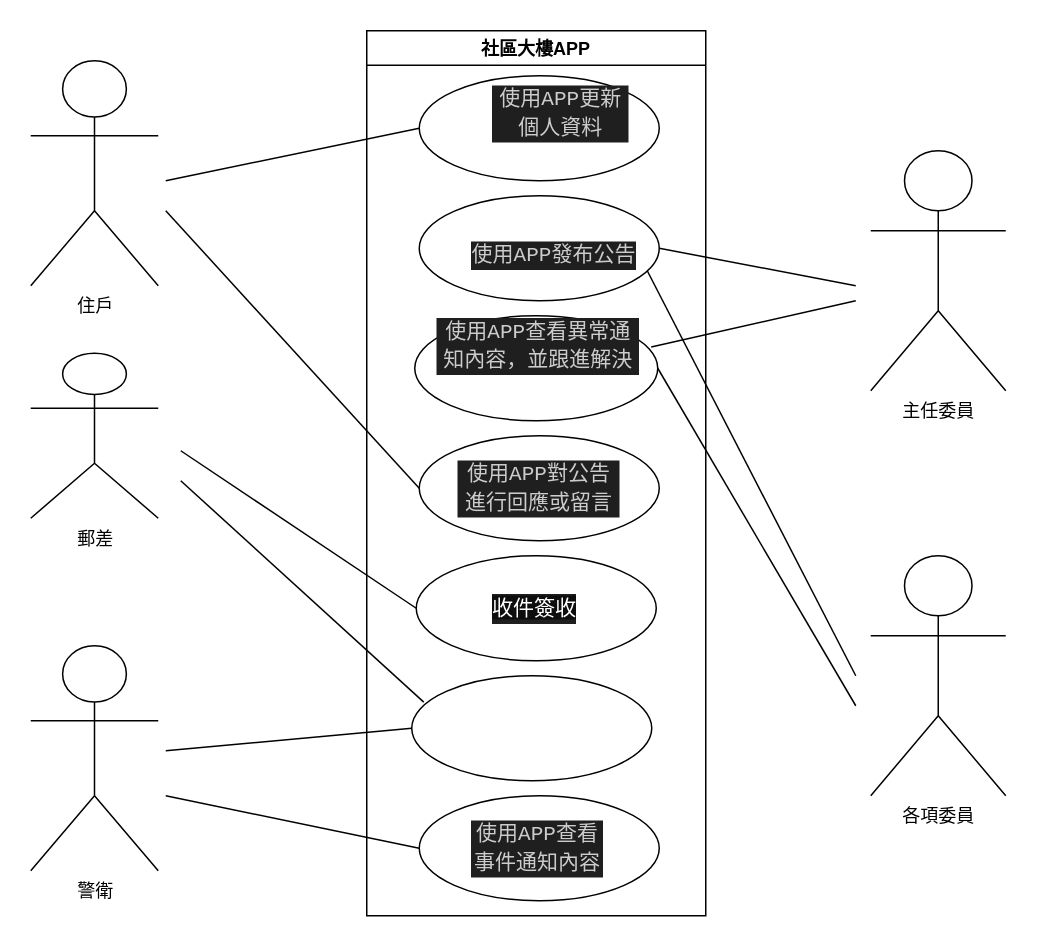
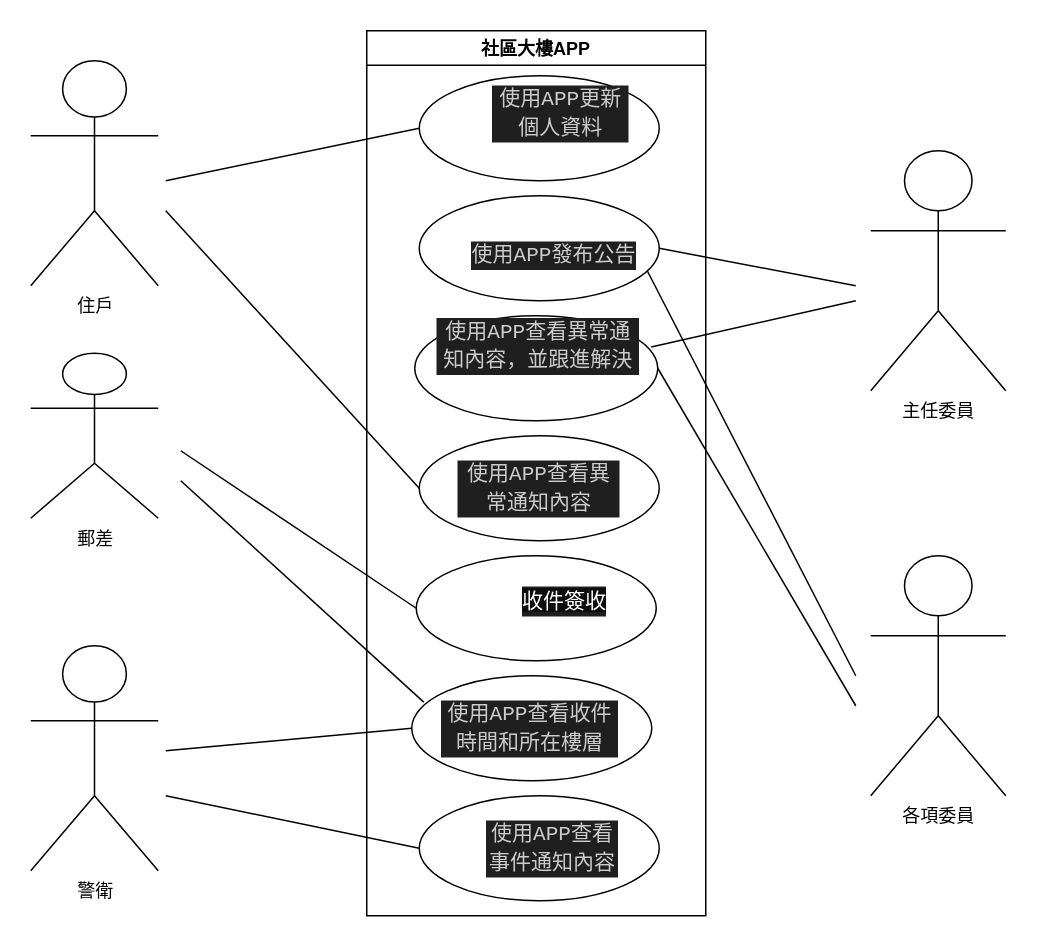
node "使用APP對公告進行回應或留言": label "使用APP對公告進行回應或留言" -> "使用APP查看異常通知內容"
node "收件簽收": moved (535, 608) -> (565, 601)
node "使用APP查看收件時間和所在樓層": added
node "使用APP查看事件通知內容": moved (538, 848) -> (553, 848)
